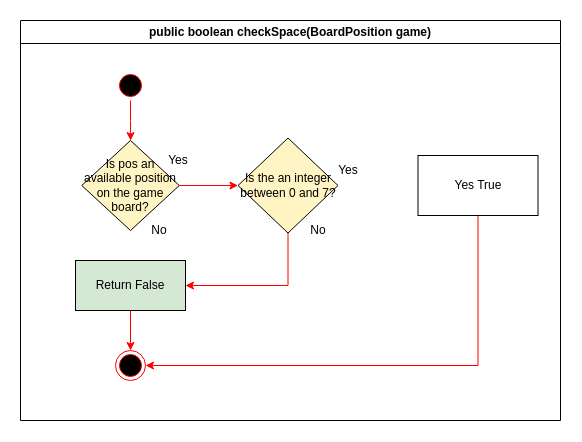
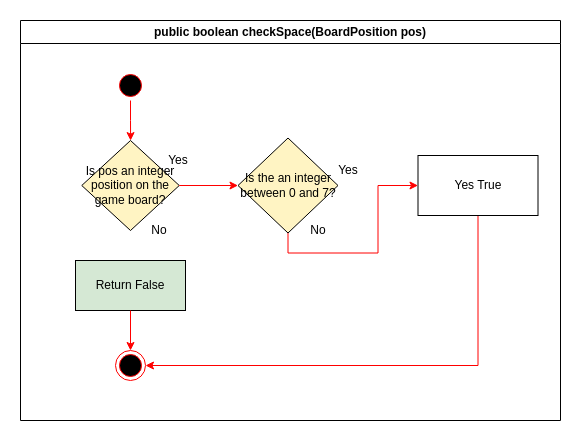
node "public boolean checkSpace(BoardPosition game)": label "public boolean checkSpace(BoardPosition game)" -> "public boolean checkSpace(BoardPosition pos)"
node "Is pos an available position on the game board?": label "Is pos an available position on the game board?" -> "Is pos an integer position on the game board?"
edge "Is the an integer between 0 and 7?" -> "Return False": now "Is the an integer between 0 and 7?" -> "Yes True"
